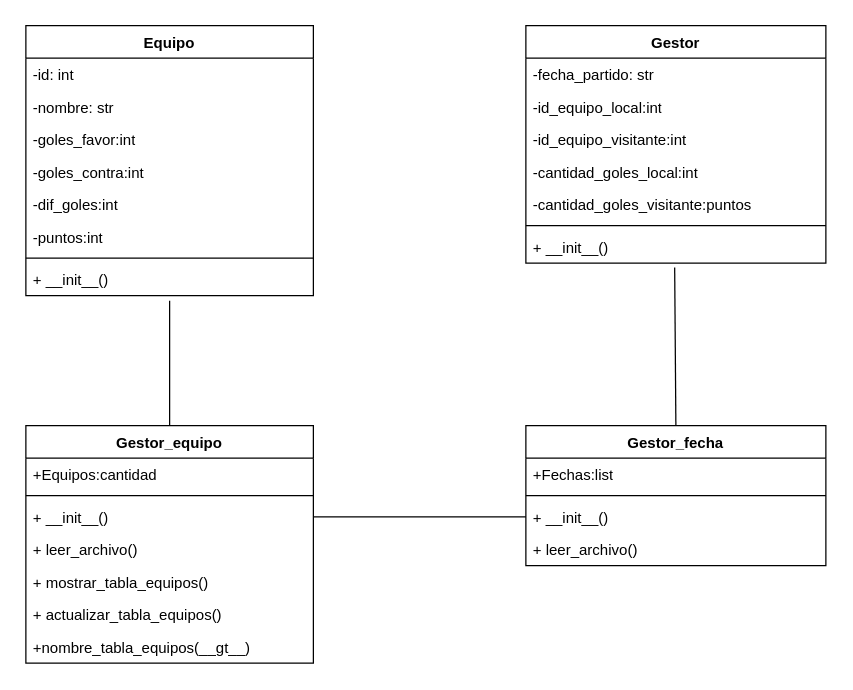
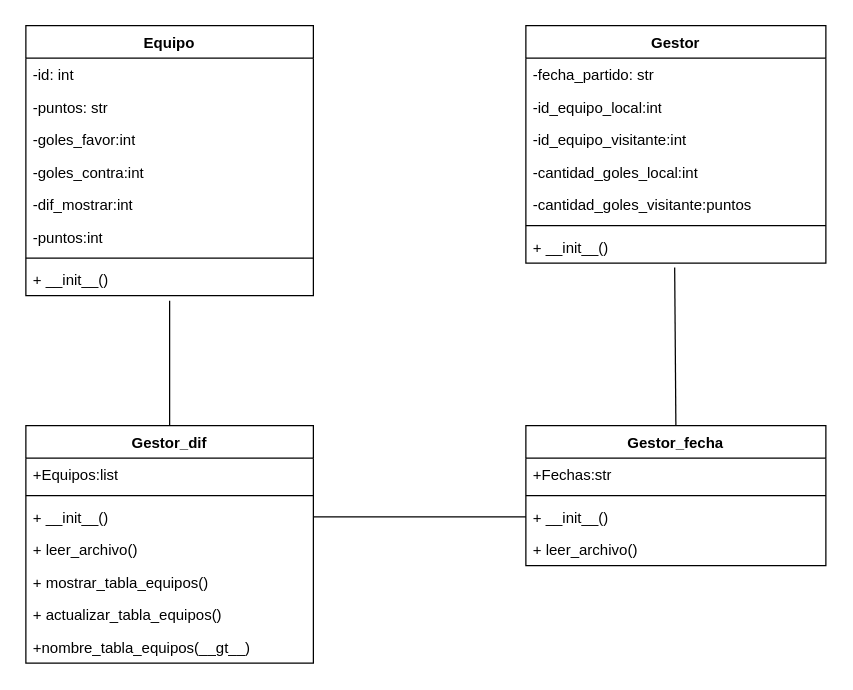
node "-nombre: str": label "-nombre: str" -> "-puntos: str"
node "-dif_goles:int": label "-dif_goles:int" -> "-dif_mostrar:int"
node "Gestor_equipo": label "Gestor_equipo" -> "Gestor_dif"
node "+Equipos:cantidad": label "+Equipos:cantidad" -> "+Equipos:list"
node "+Fechas:list": label "+Fechas:list" -> "+Fechas:str"
